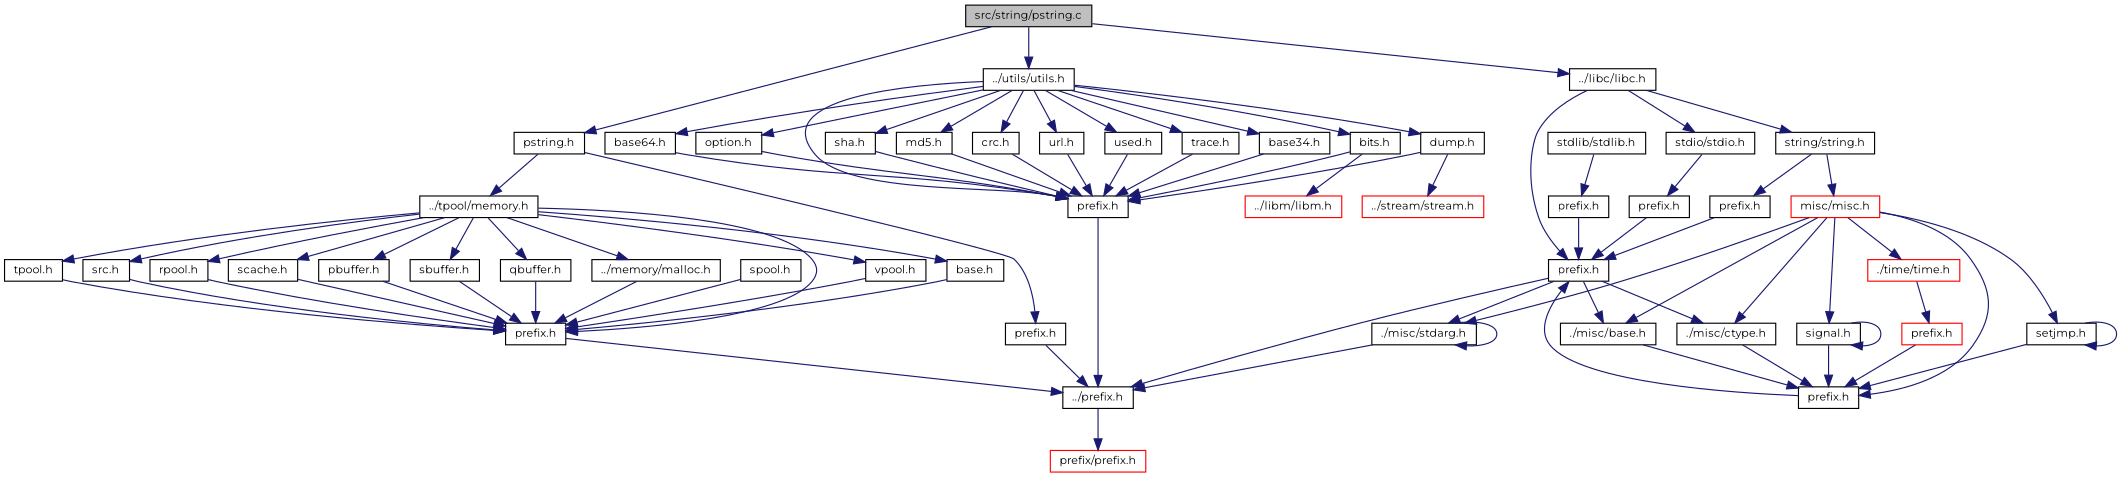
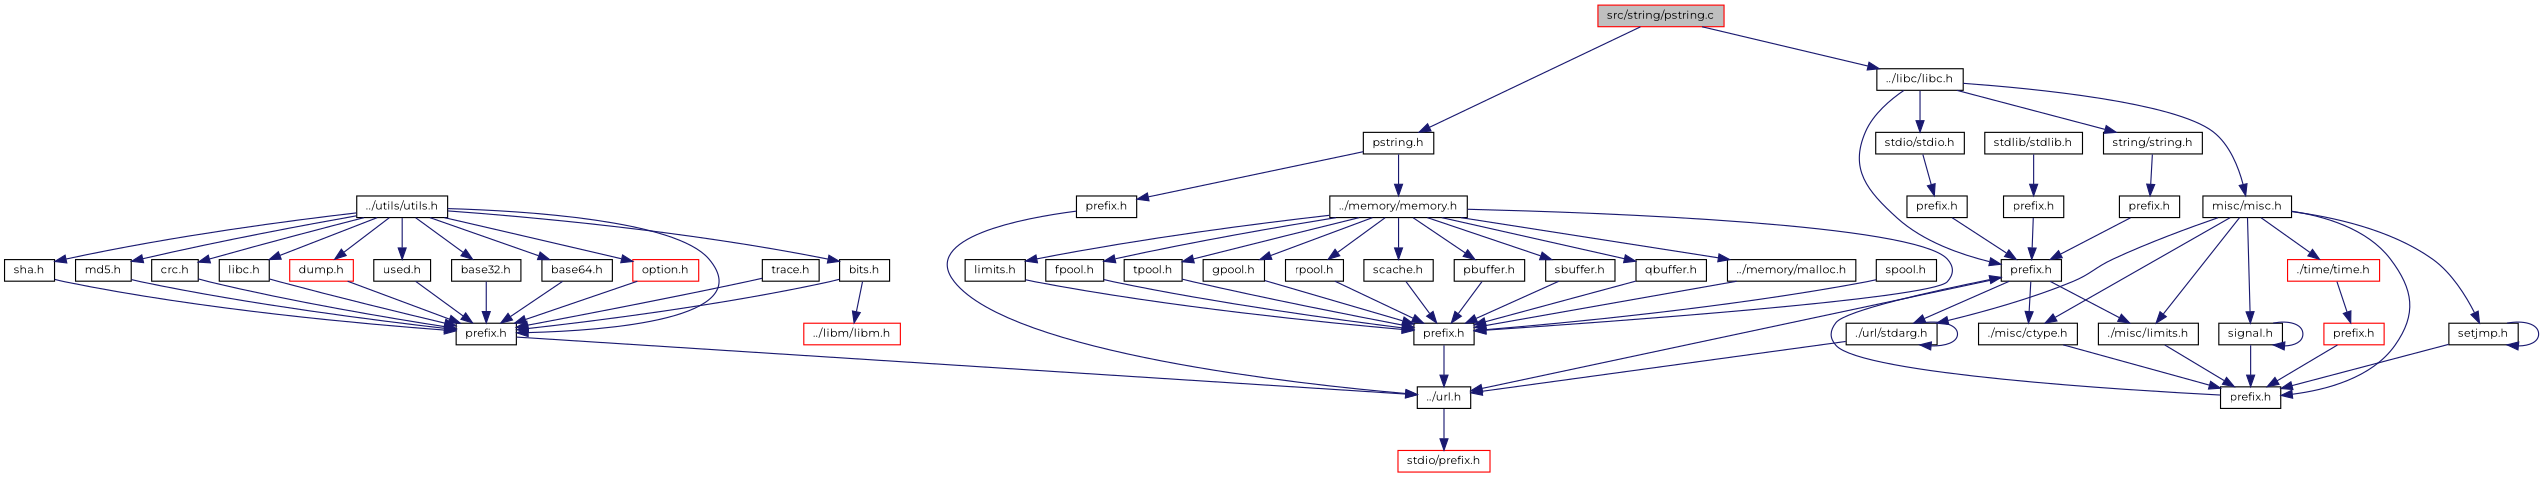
node "src/string/pstring.c": color black -> red
edge "src/string/pstring.c" -> "../utils/utils.h": removed
edge "../utils/utils.h" -> "trace.h": removed
node "option.h": color black -> red
node "url.h": label "url.h" -> "libc.h"
node "base34.h": label "base34.h" -> "base32.h"
node "dump.h": color black -> red
edge "string/string.h" -> "misc/misc.h": now "../libc/libc.h" -> "misc/misc.h"
node "../tpool/memory.h": label "../tpool/memory.h" -> "../memory/memory.h"
node "../stream/stream.h": removed
node "misc/misc.h": color red -> black
node "src.h": label "src.h" -> "gpool.h"
node "vpool.h": label "vpool.h" -> "limits.h"
node "base.h": label "base.h" -> "fpool.h"
node "./misc/stdarg.h": label "./misc/stdarg.h" -> "./url/stdarg.h"
node "./misc/base.h": label "./misc/base.h" -> "./misc/limits.h"
node "../prefix.h": label "../prefix.h" -> "../url.h"
node "prefix/prefix.h": label "prefix/prefix.h" -> "stdio/prefix.h"
